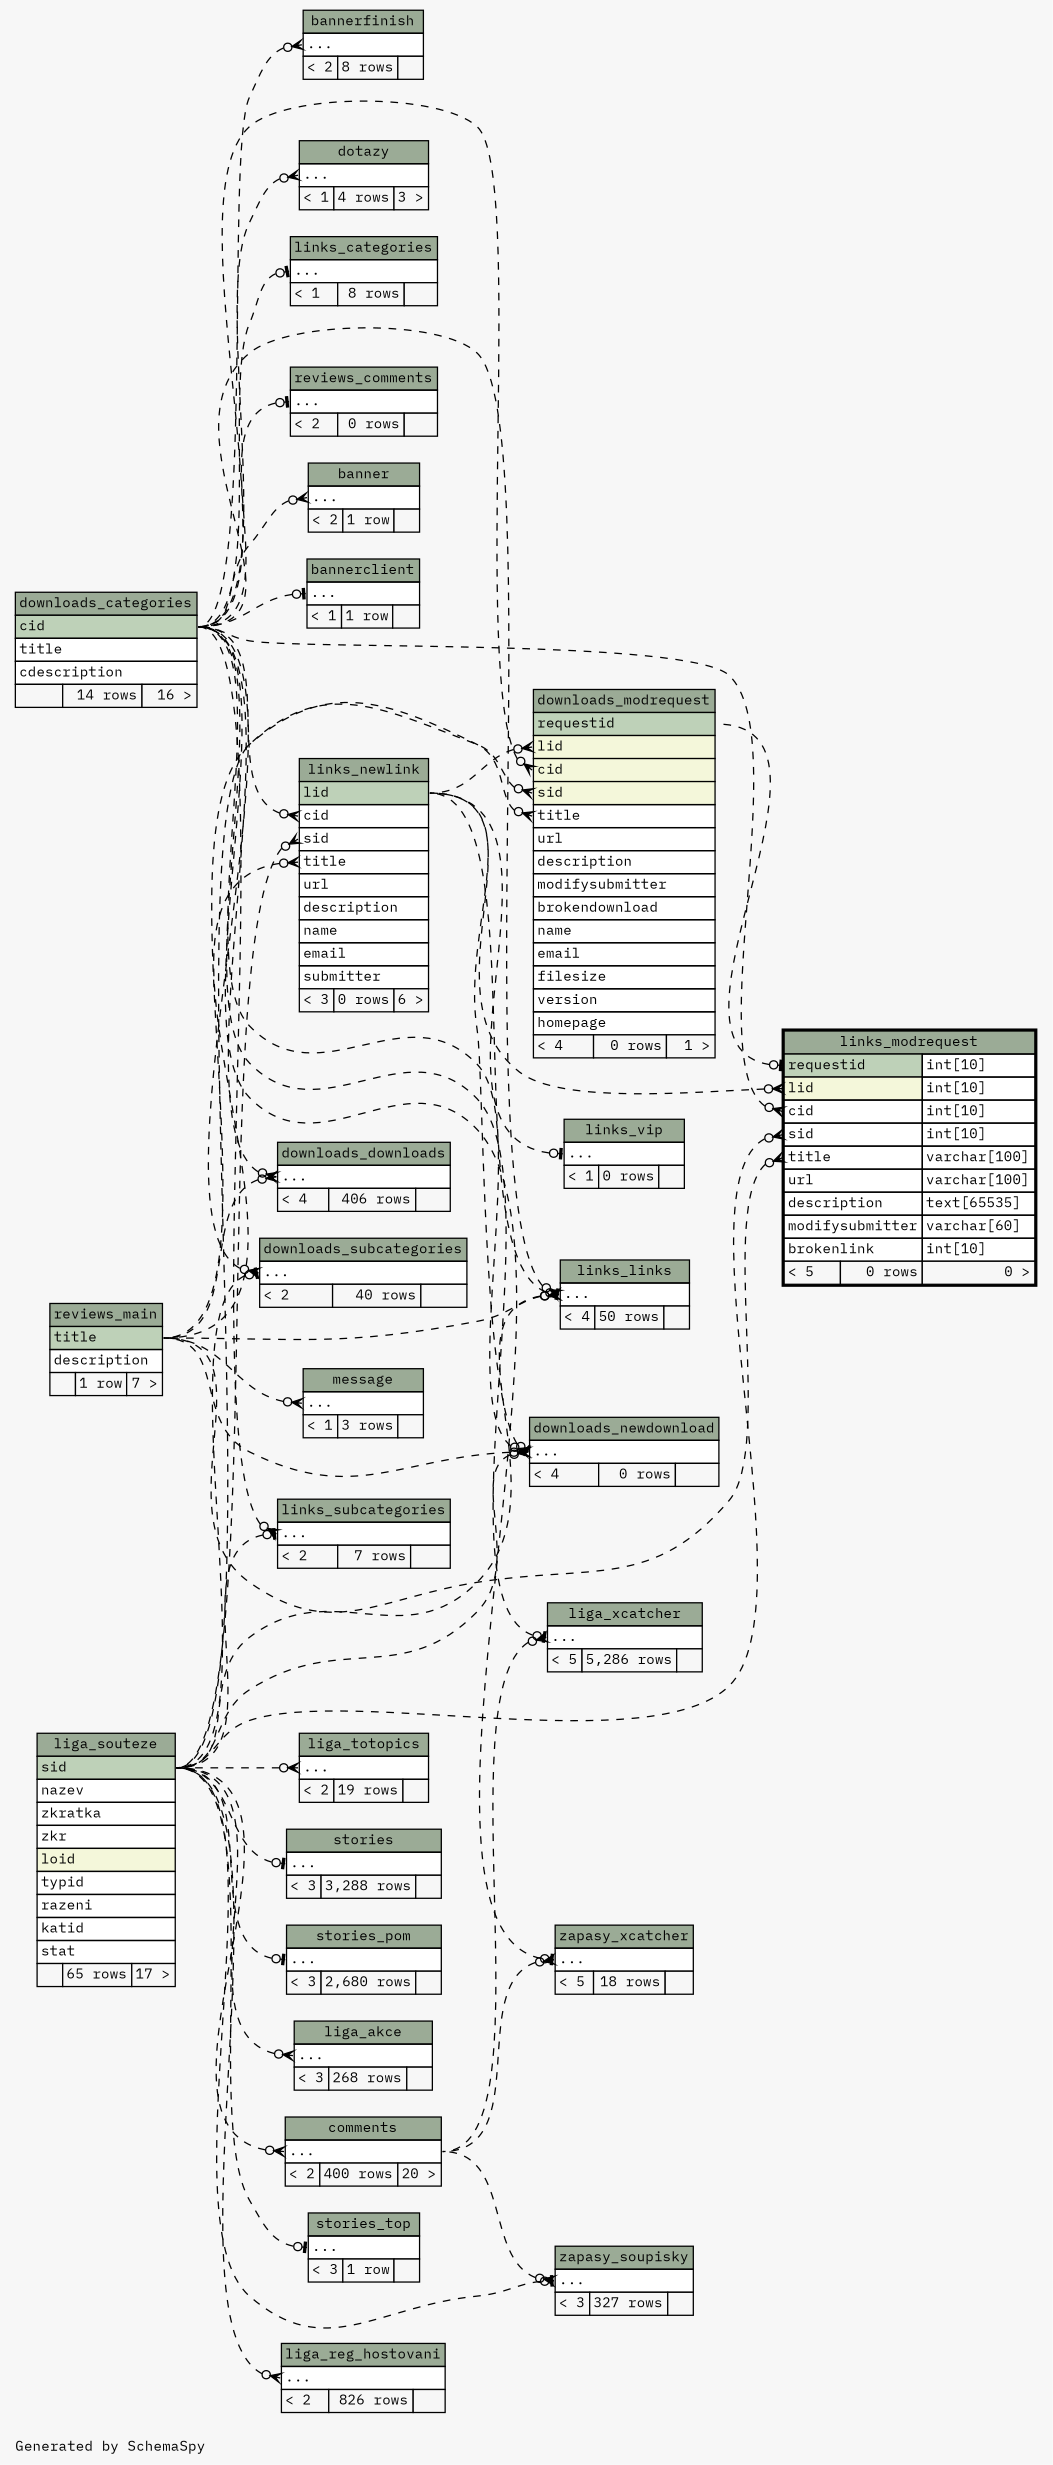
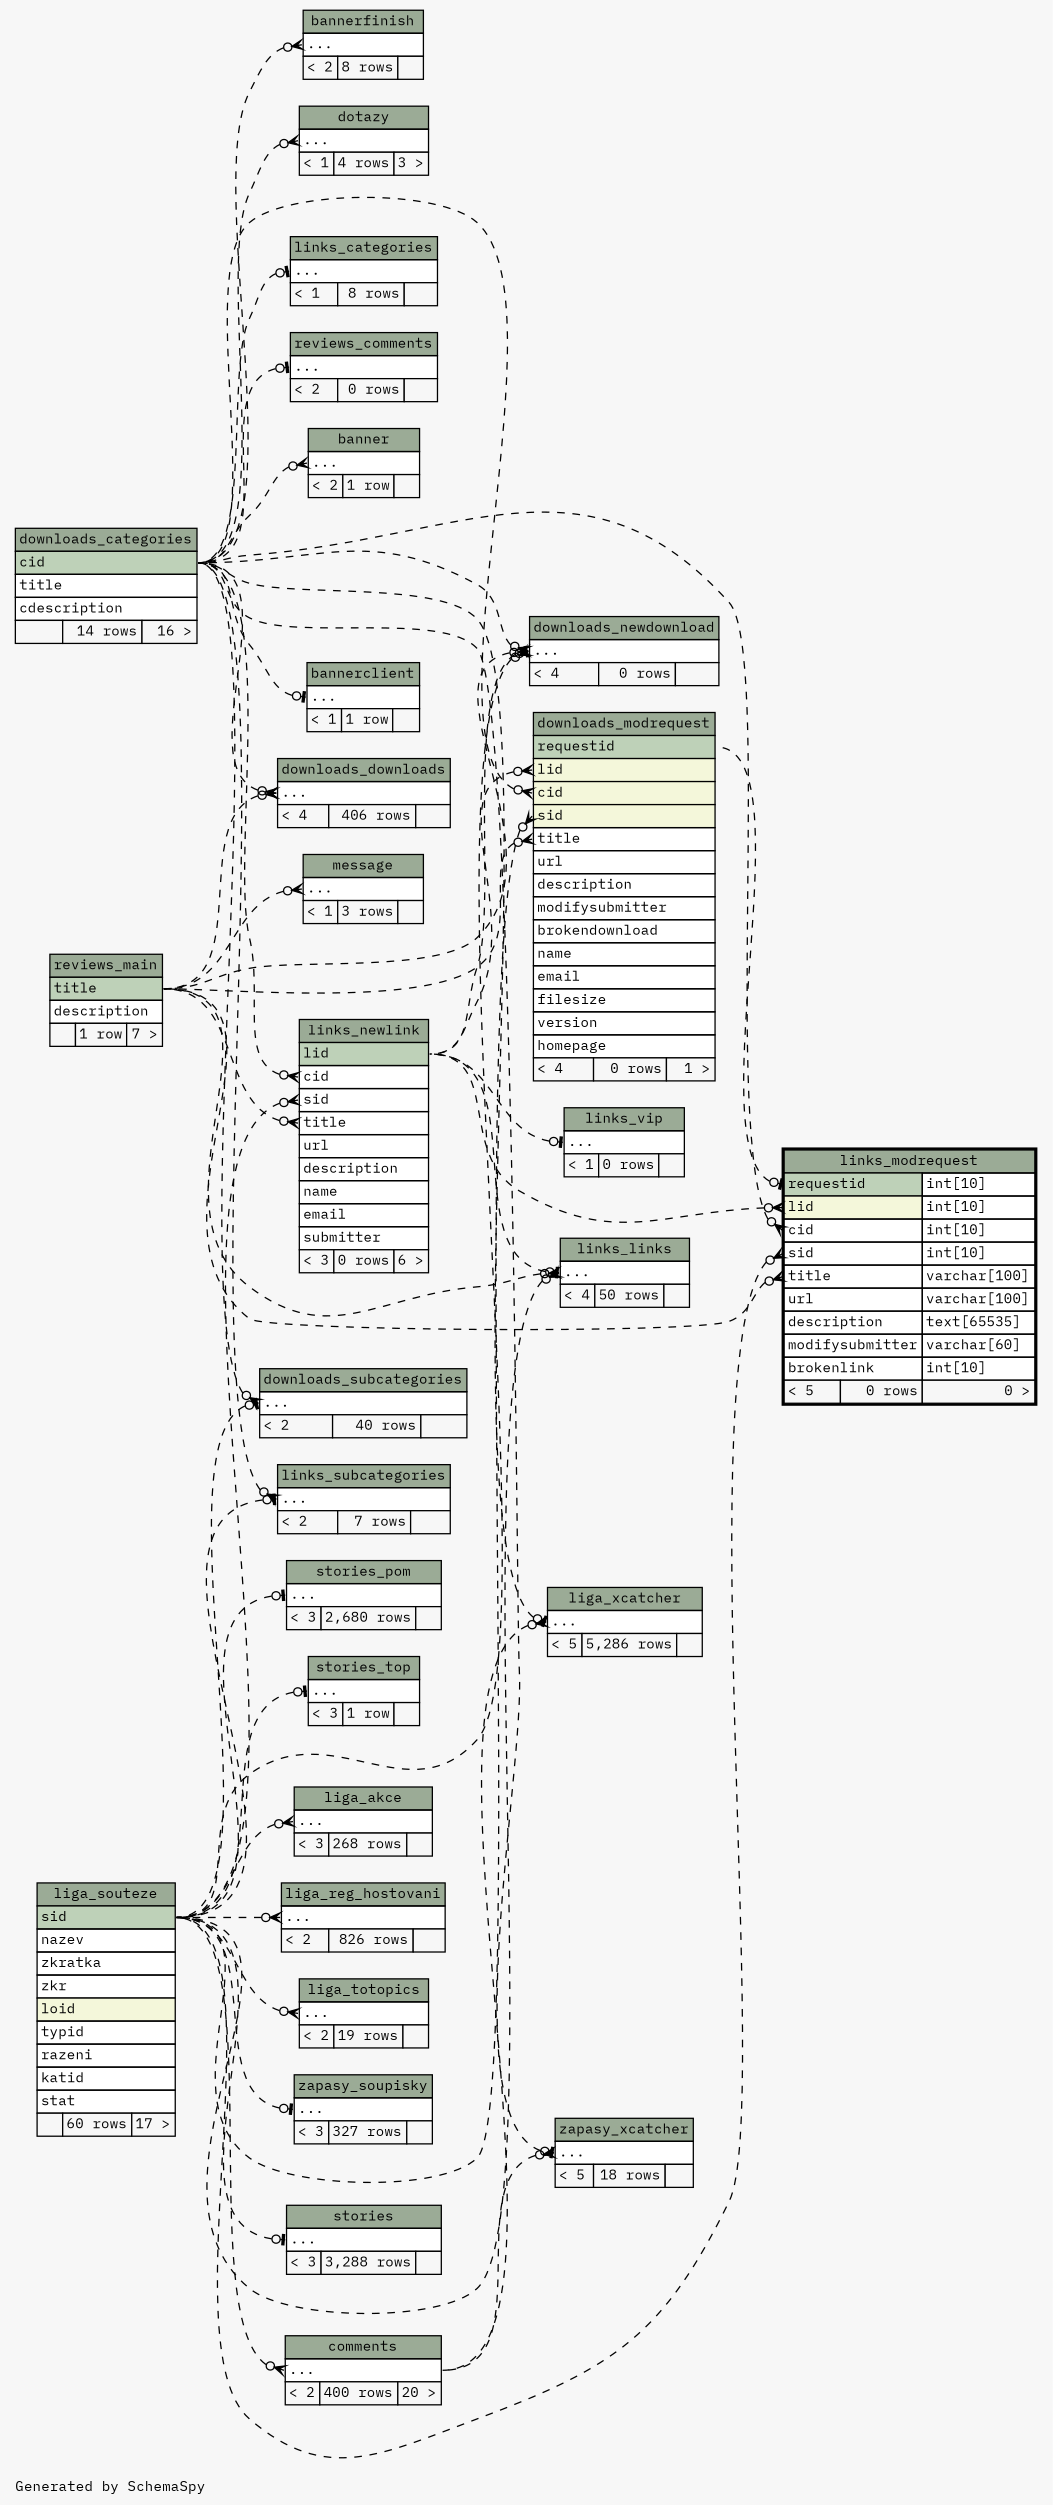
edge "downloads_categories" -> "links_links": removed
node "liga_souteze": text "65 rows" -> "60 rows"
edge "comments" -> "zapasy_soupisky": removed
